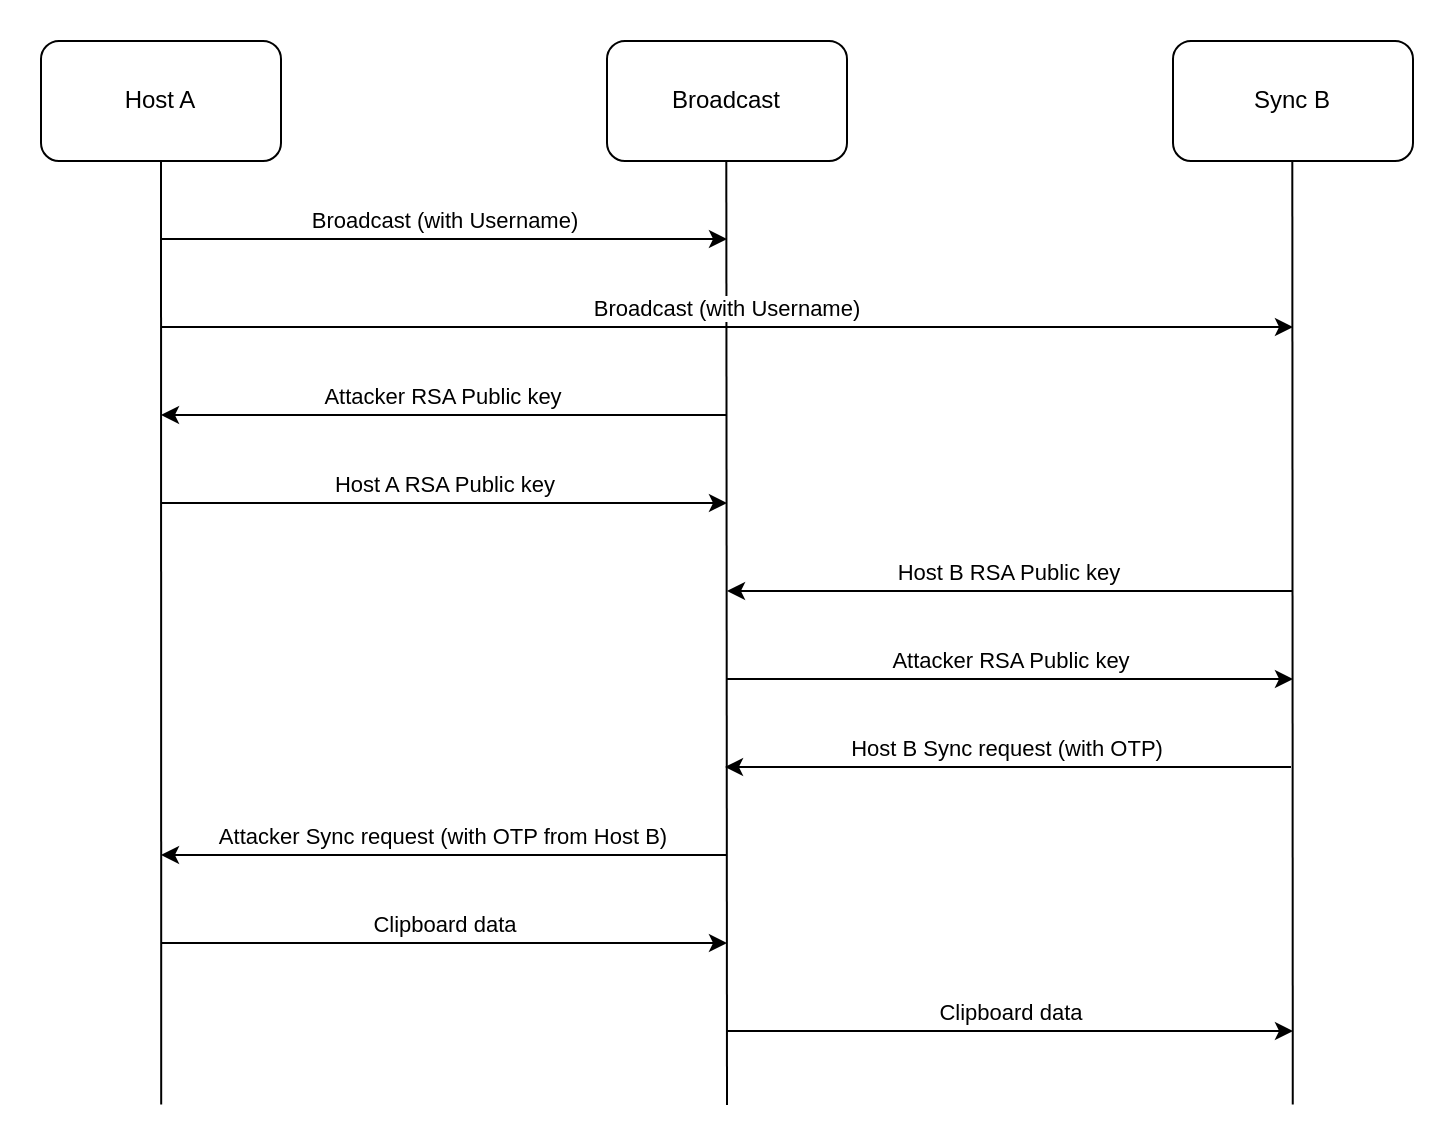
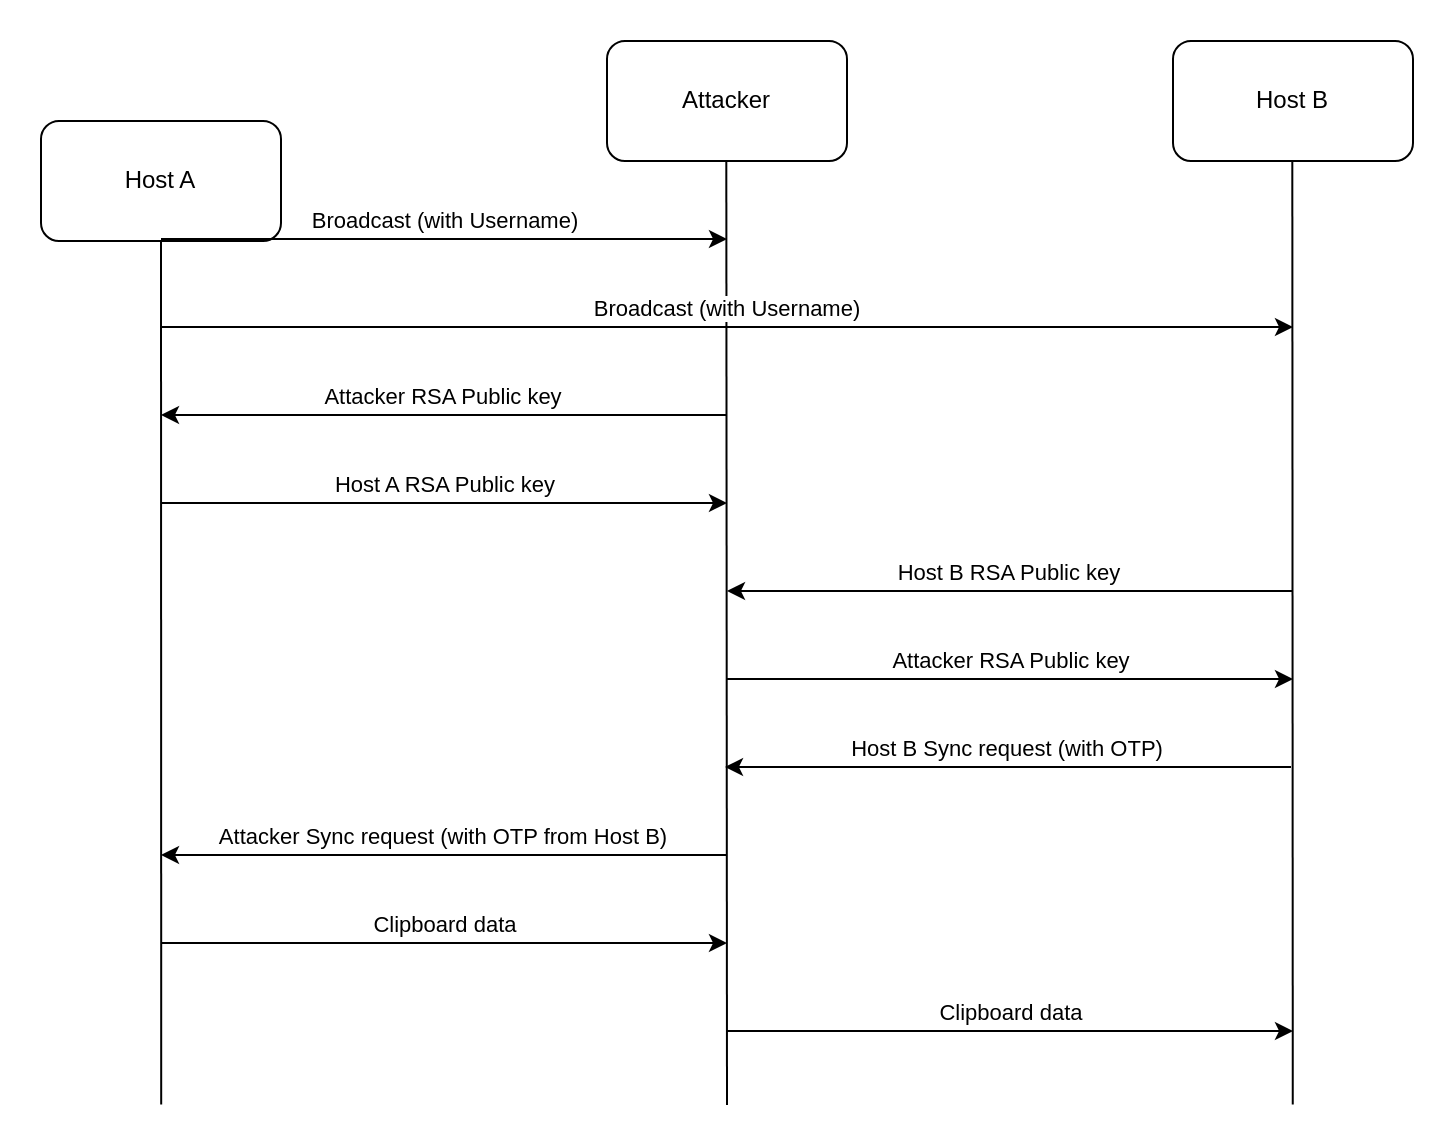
node "Host A": moved (161, 101) -> (161, 181)
node "Broadcast": label "Broadcast" -> "Attacker"
node "Sync B": label "Sync B" -> "Host B"
